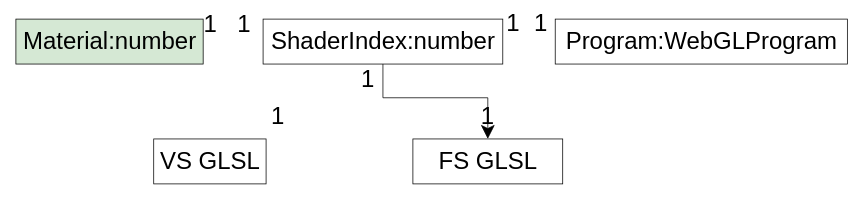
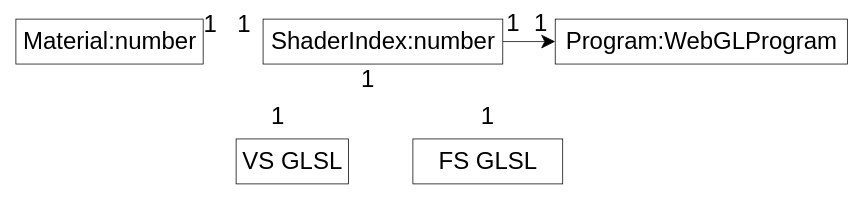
node "Material:number": fillcolor #d5e8d4 -> #ffffff
edge "ShaderIndex:number" -> "FS GLSL": now "ShaderIndex:number" -> "Program:WebGLProgram"
node "VS GLSL": moved (210, 162) -> (292, 162)
